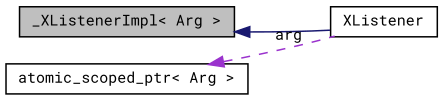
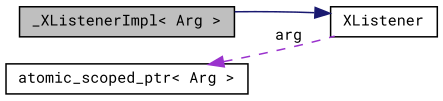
edge "XListener" -> "_XListenerImpl< Arg >": reversed
